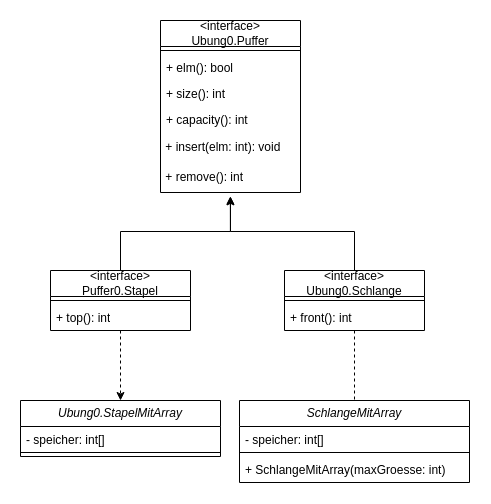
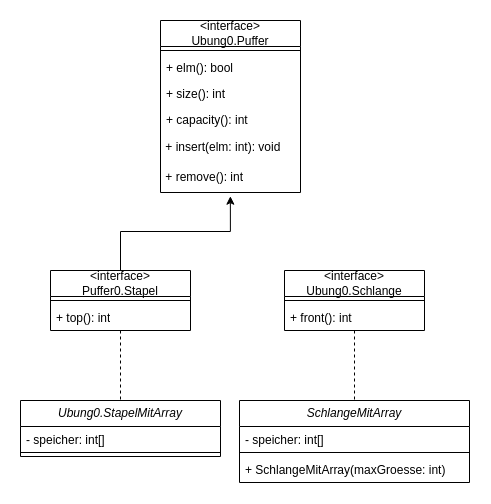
edge "<interface> Ubung0.Schlange" -> "+ remove(): int": removed
edge "<interface> Puffer0.Stapel" -> "Ubung0.StapelMitArray": arrowhead classic -> none
